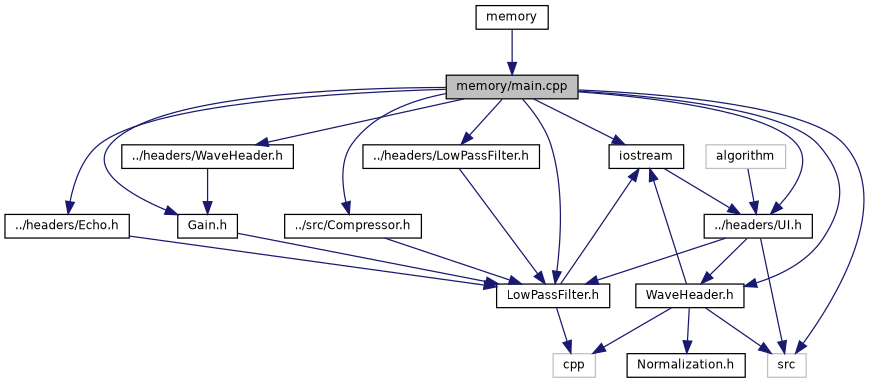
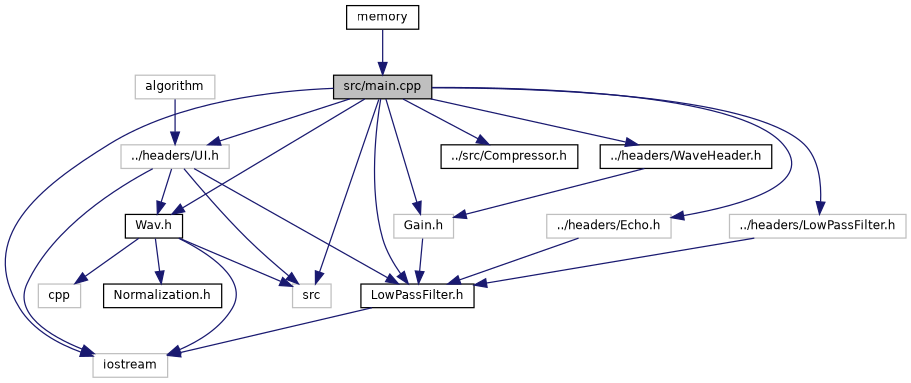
node "memory/main.cpp": label "memory/main.cpp" -> "src/main.cpp"
node "../headers/LowPassFilter.h": color black -> grey75
node "iostream": color black -> grey75
edge "iostream" -> "../headers/UI.h": reversed
node "../headers/Echo.h": color black -> grey75
node "Gain.h": color black -> grey75
node "../headers/UI.h": color black -> grey75
edge "../src/Compressor.h" -> "LowPassFilter.h": removed
node "WaveHeader.h": label "WaveHeader.h" -> "Wav.h"
edge "LowPassFilter.h" -> "cpp": removed
